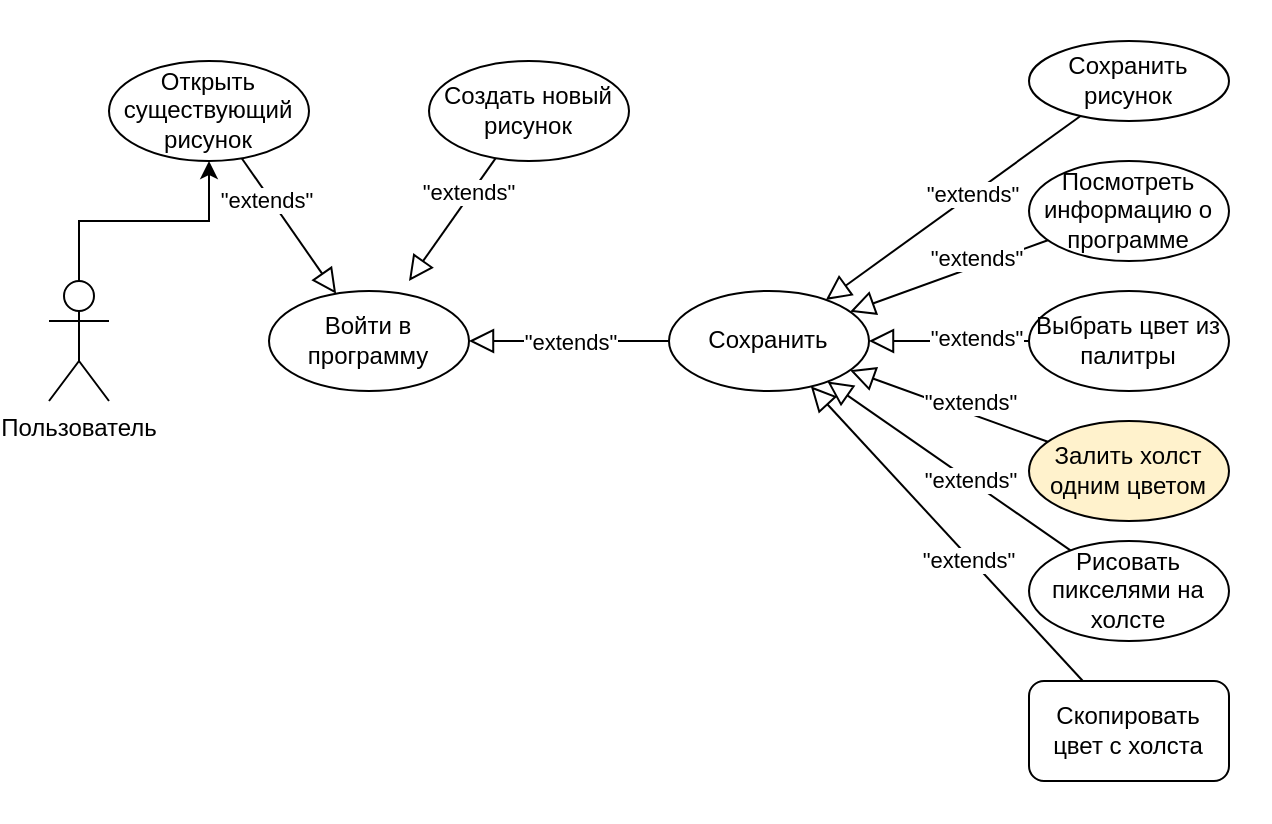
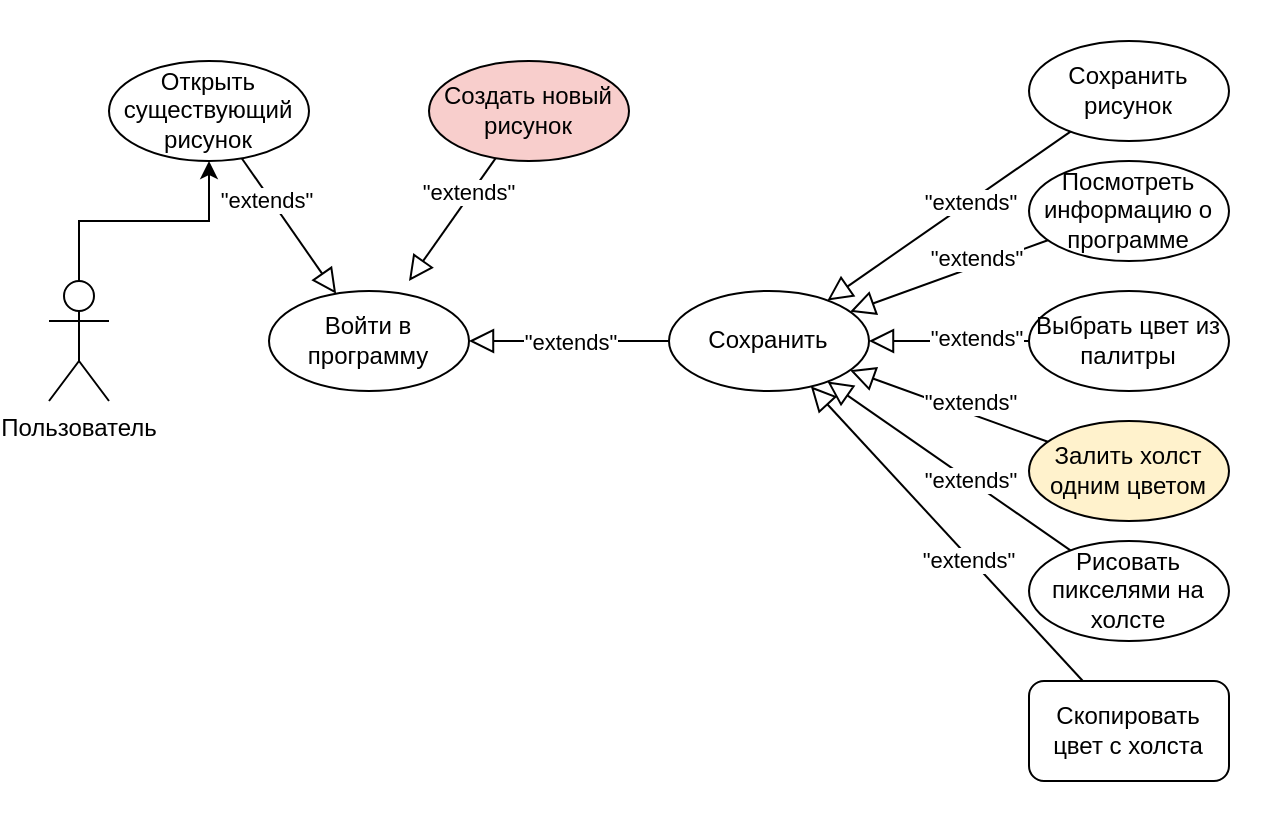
node "Сохранить рисунок": size 200x80 -> 200x100
node "Создать новый рисунок": fillcolor #ffffff -> #f8cecc
